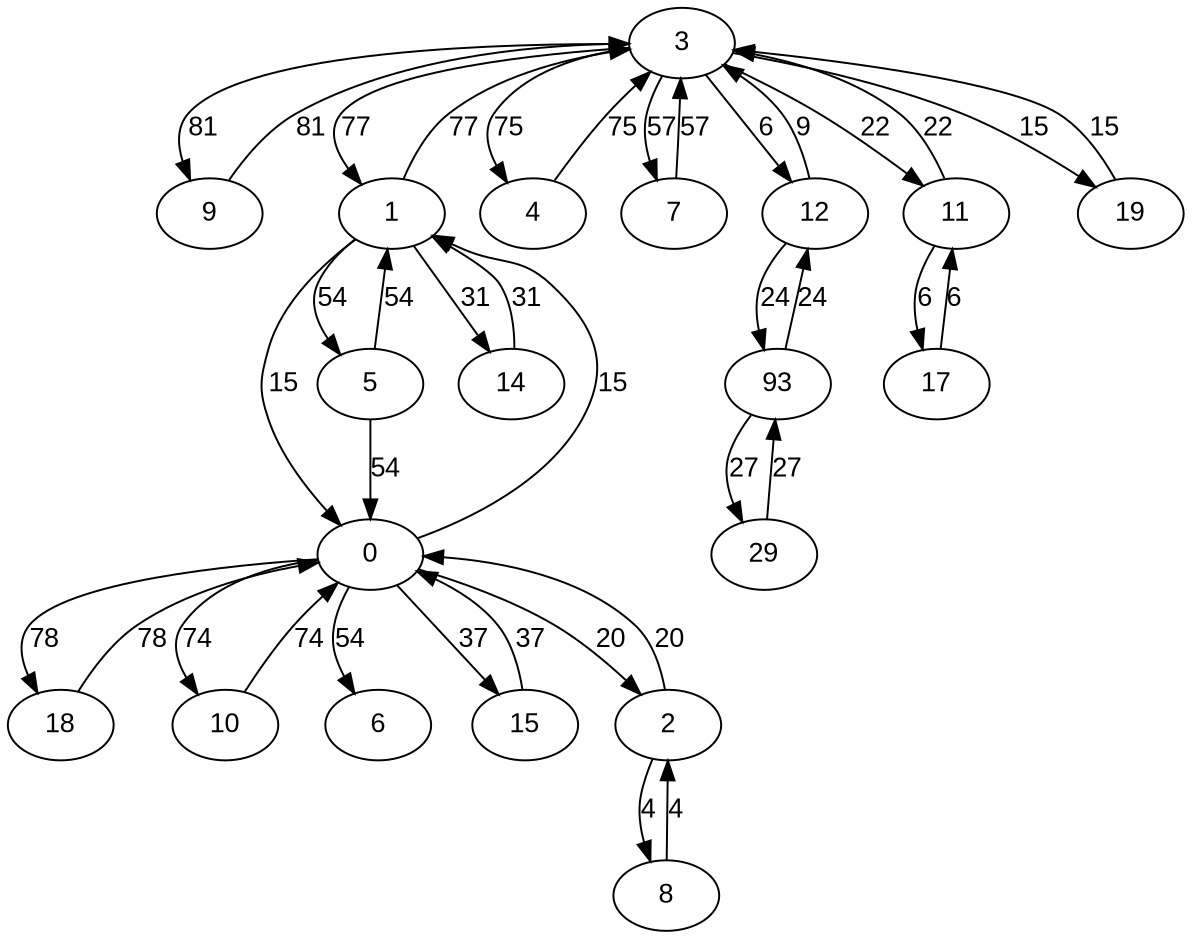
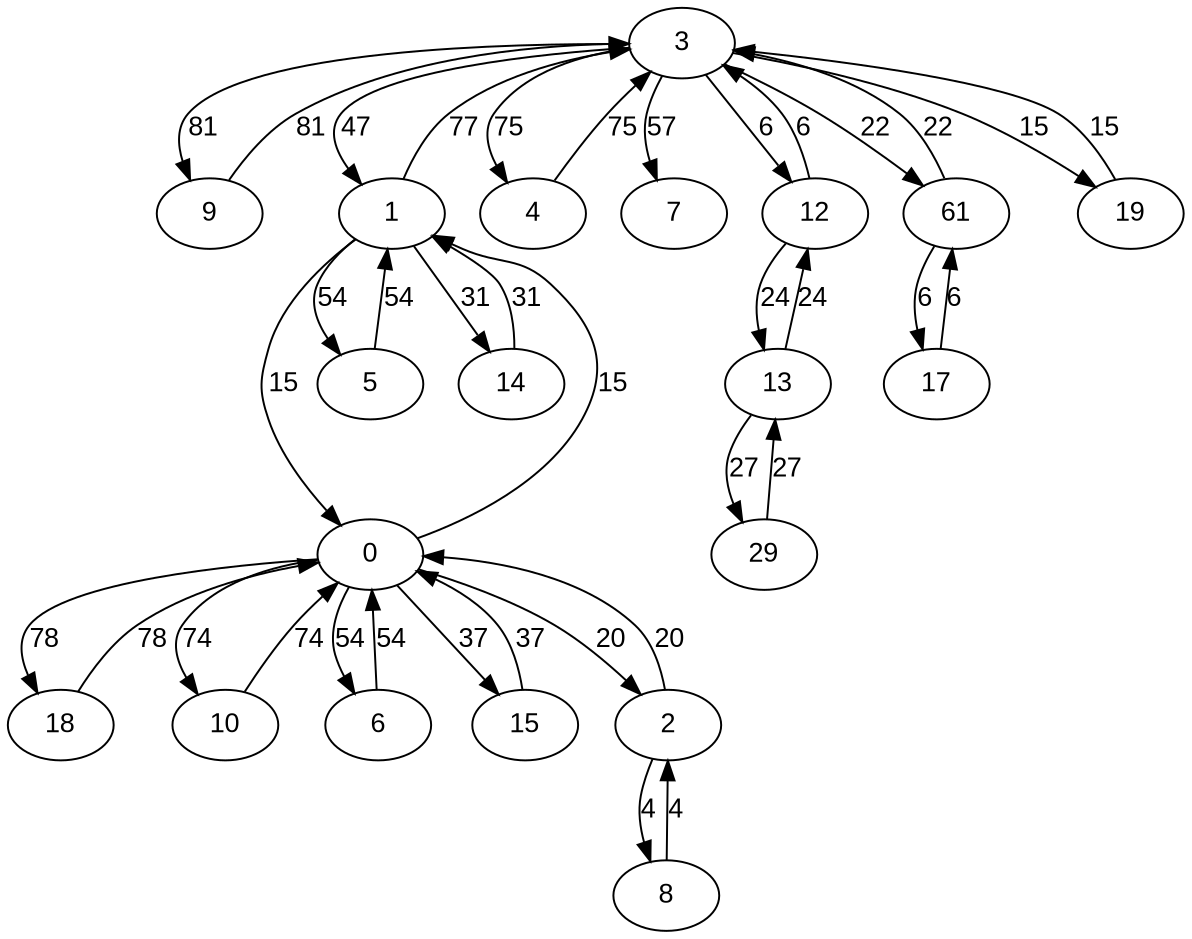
edge "3" -> "1": label "77" -> "47"
edge "12" -> "3": label "9" -> "6"
edge "7" -> "3": removed, label "57"
node "11": label "11" -> "61"
node "93": label "93" -> "13"
edge "5" -> "0": now "6" -> "0"
